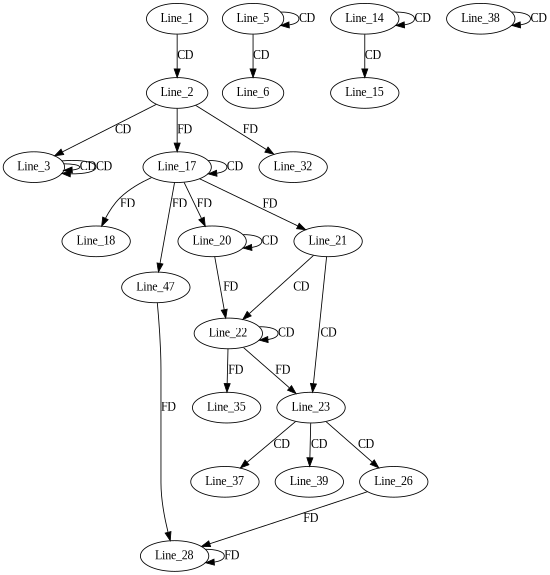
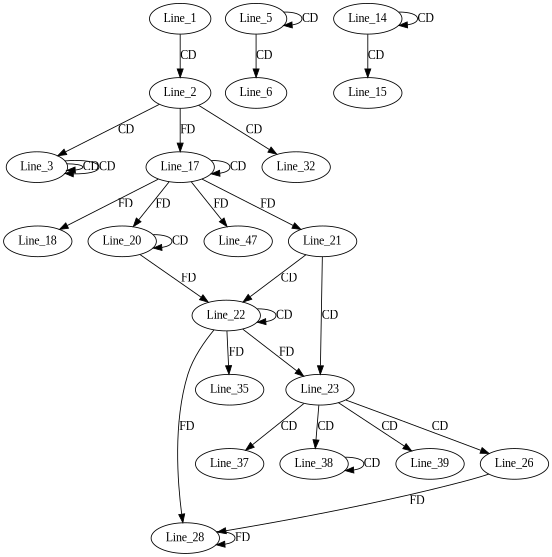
edge "Line_2" -> "Line_32": label "FD" -> "CD"
edge "Line_47" -> "Line_28": now "Line_22" -> "Line_28"
edge "Line_23" -> "Line_38": added, label "CD"
